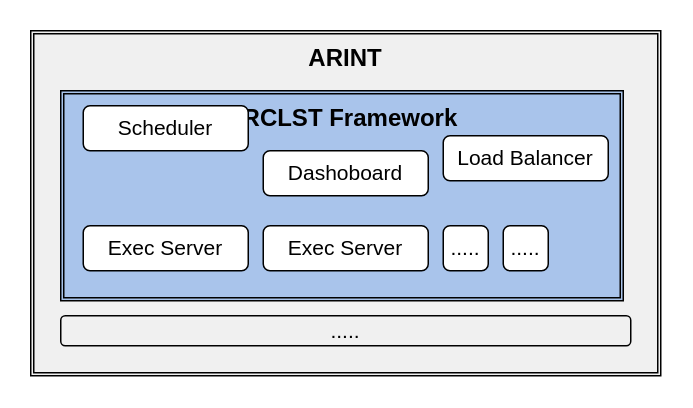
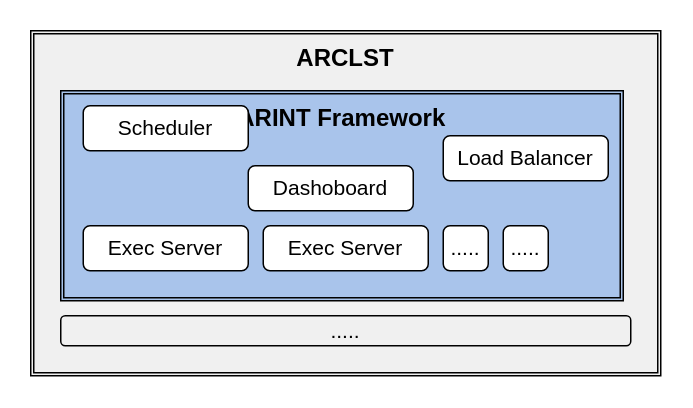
node "ARINT": label "ARINT" -> "ARCLST"
node "ARCLST Framework": label "ARCLST Framework" -> "ARINT Framework"
node "Dashoboard": moved (346, 173) -> (331, 188)
